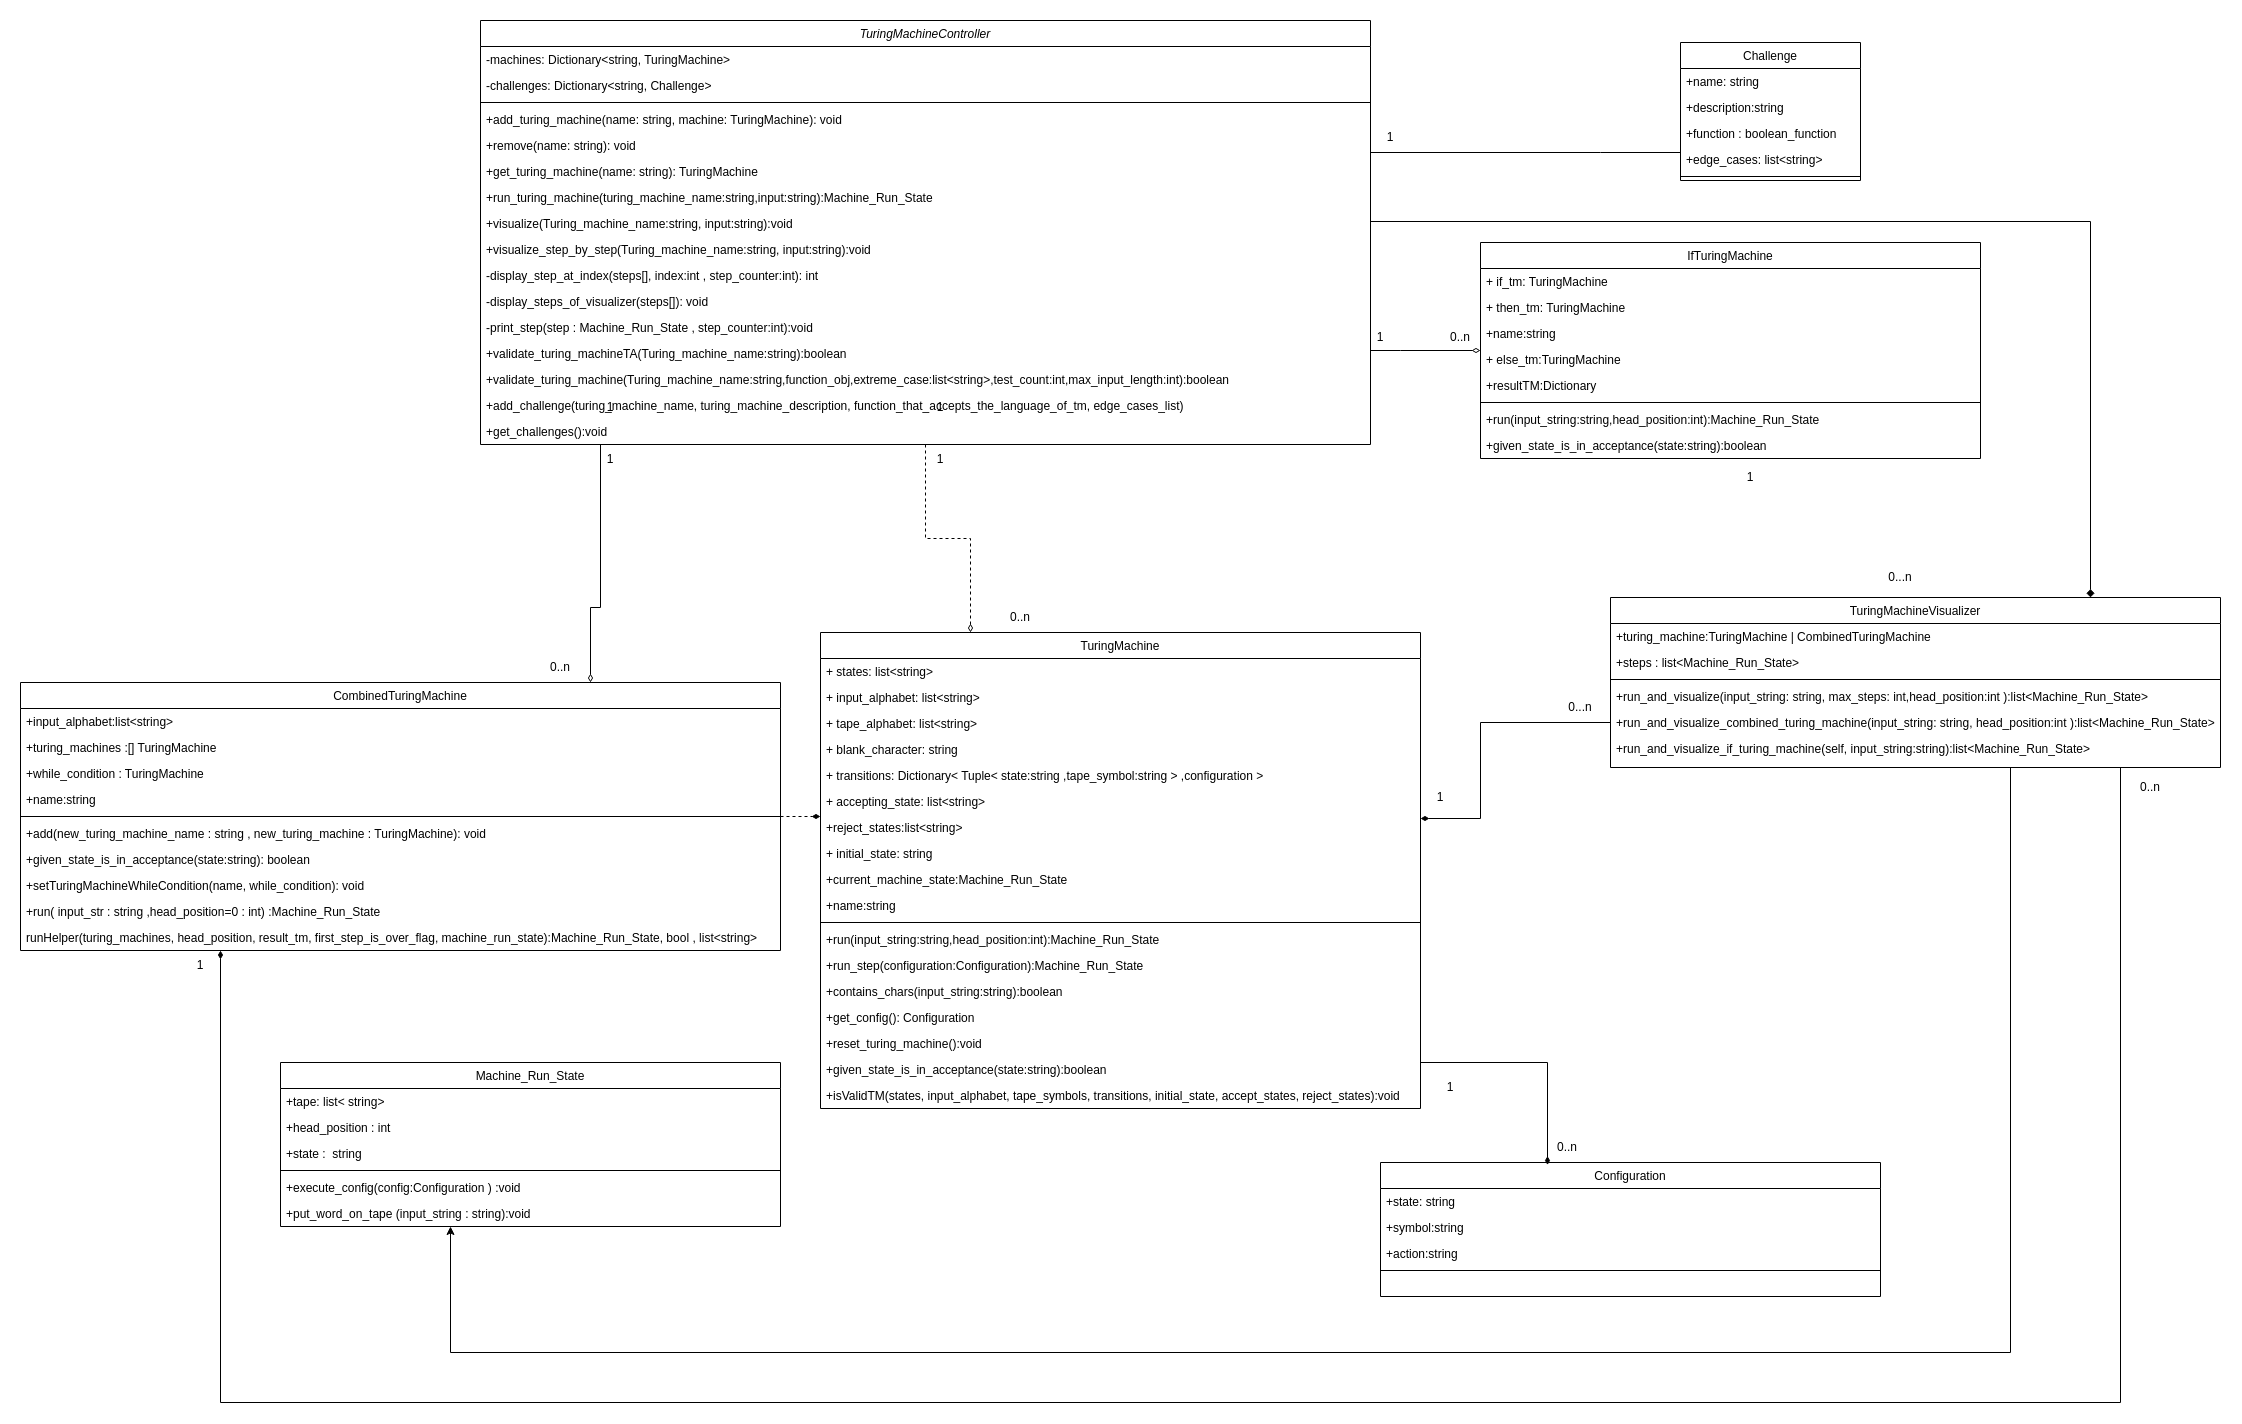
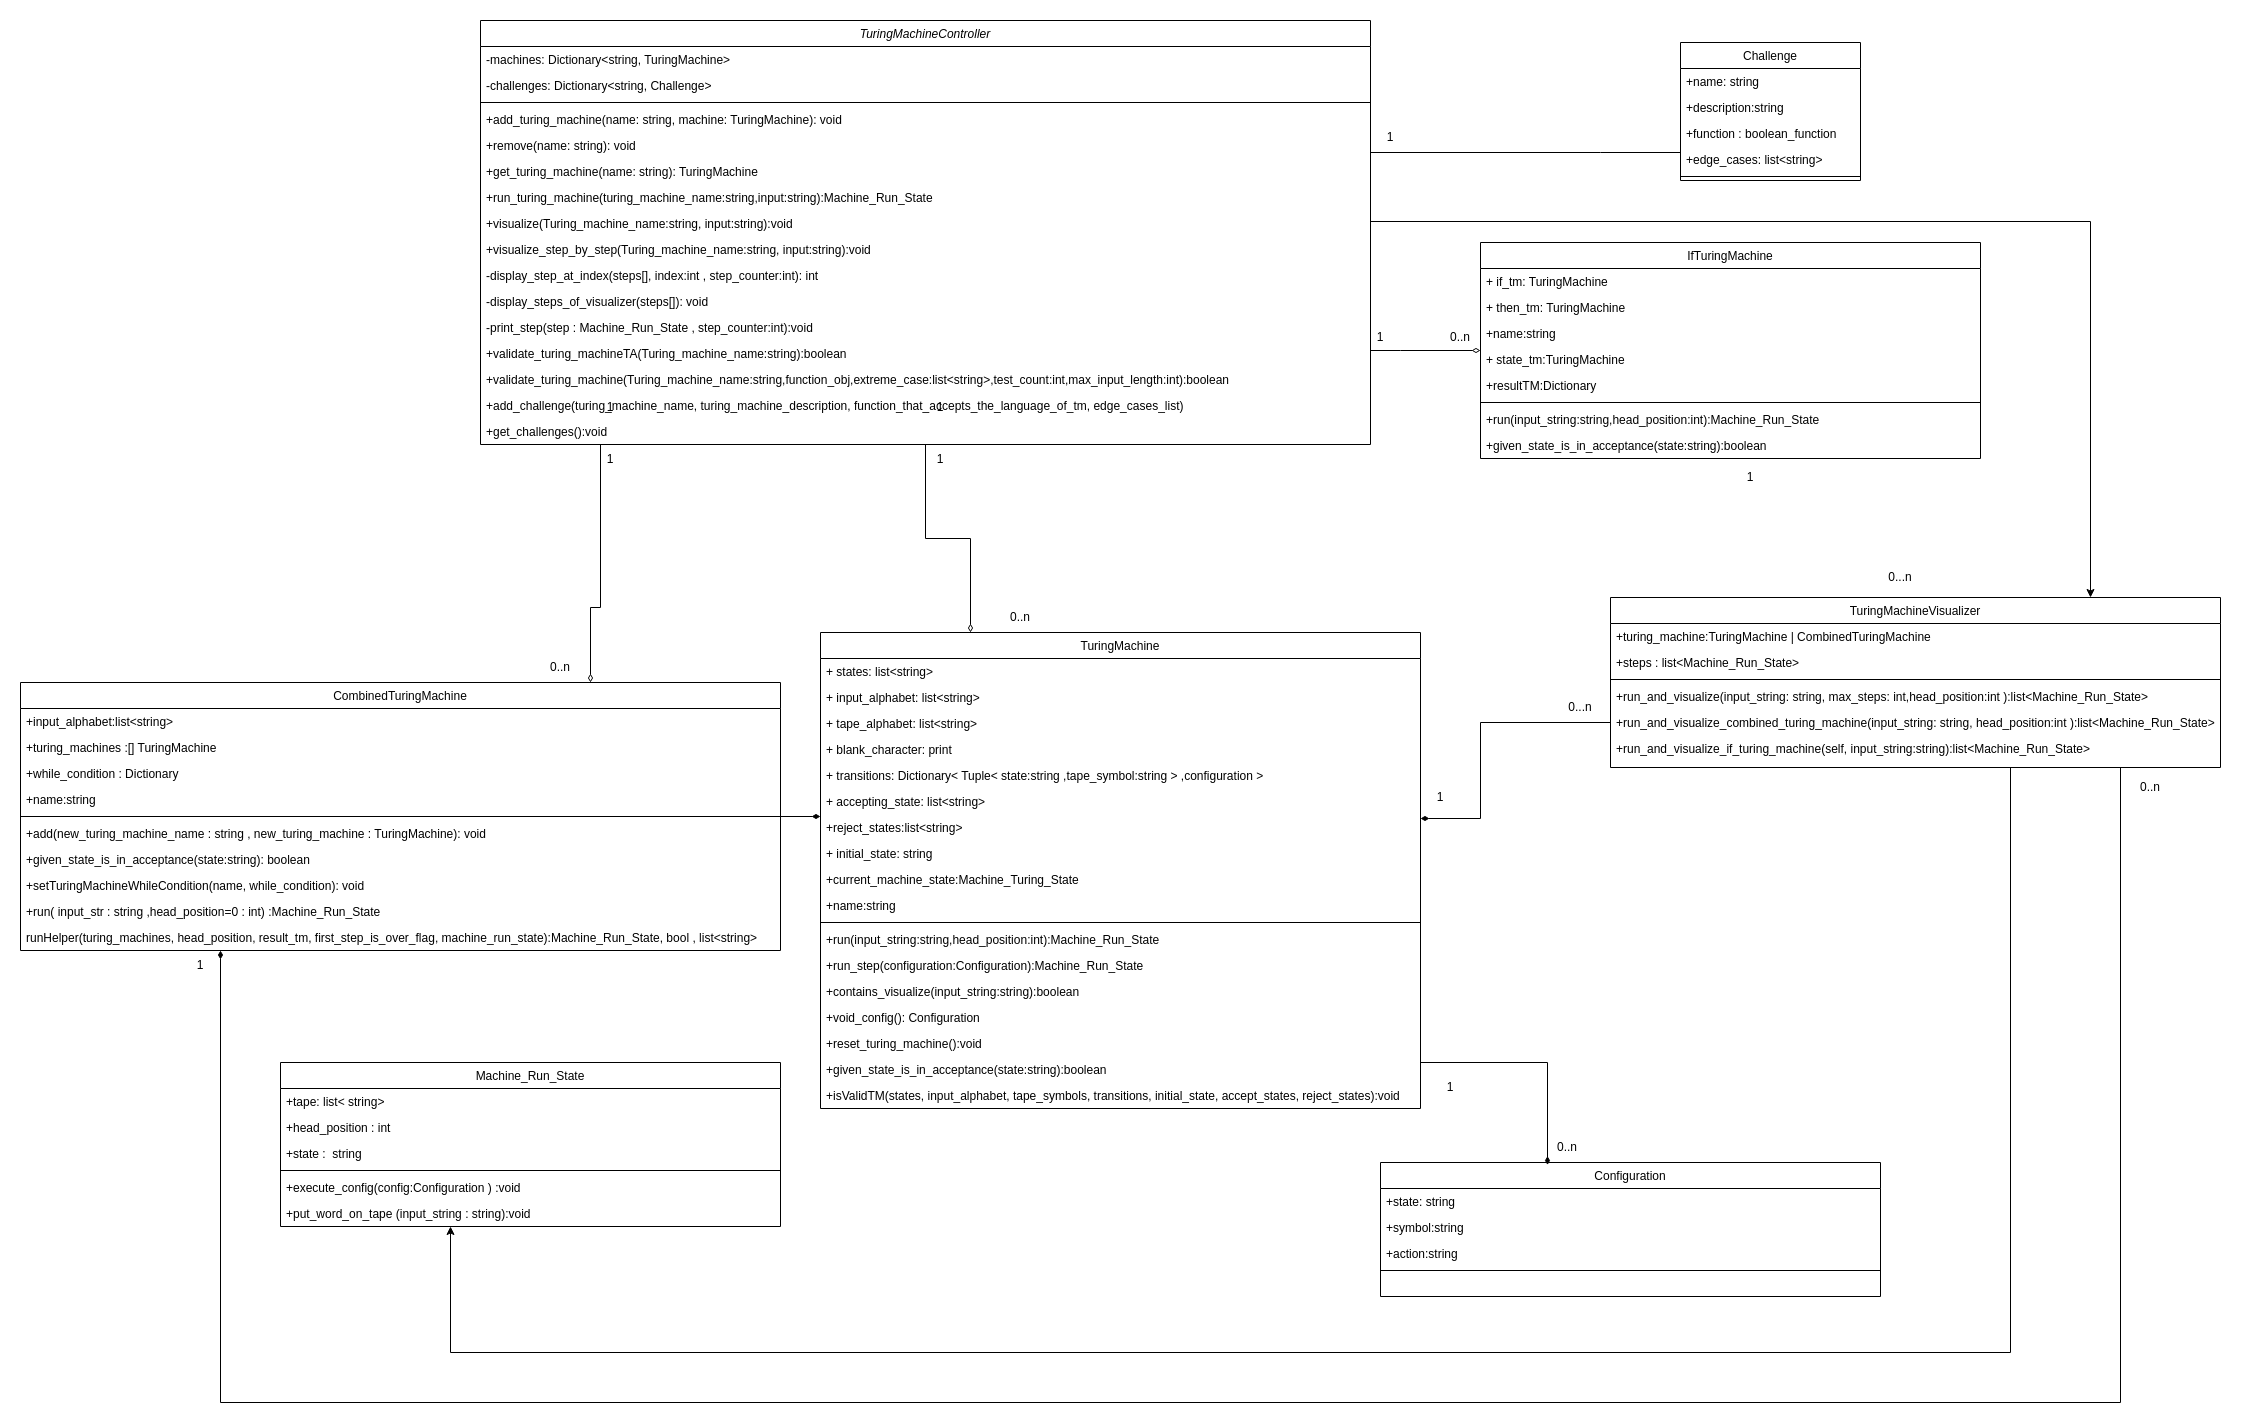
node "+ else_tm:TuringMachine": label "+ else_tm:TuringMachine" -> "+ state_tm:TuringMachine"
edge "TuringMachineController" -> "TuringMachine": style dashed -> solid
edge "TuringMachineController" -> "TuringMachineVisualizer": arrowhead diamond -> classic
node "+ blank_character: string": label "+ blank_character: string" -> "+ blank_character: print"
node "+while_condition : TuringMachine": label "+while_condition : TuringMachine" -> "+while_condition : Dictionary"
edge "CombinedTuringMachine" -> "TuringMachine": style dashed -> solid
node "+current_machine_state:Machine_Run_State": label "+current_machine_state:Machine_Run_State" -> "+current_machine_state:Machine_Turing_State"
node "+contains_chars(input_string:string):boolean": label "+contains_chars(input_string:string):boolean" -> "+contains_visualize(input_string:string):boolean"
node "+get_config(): Configuration": label "+get_config(): Configuration" -> "+void_config(): Configuration"
